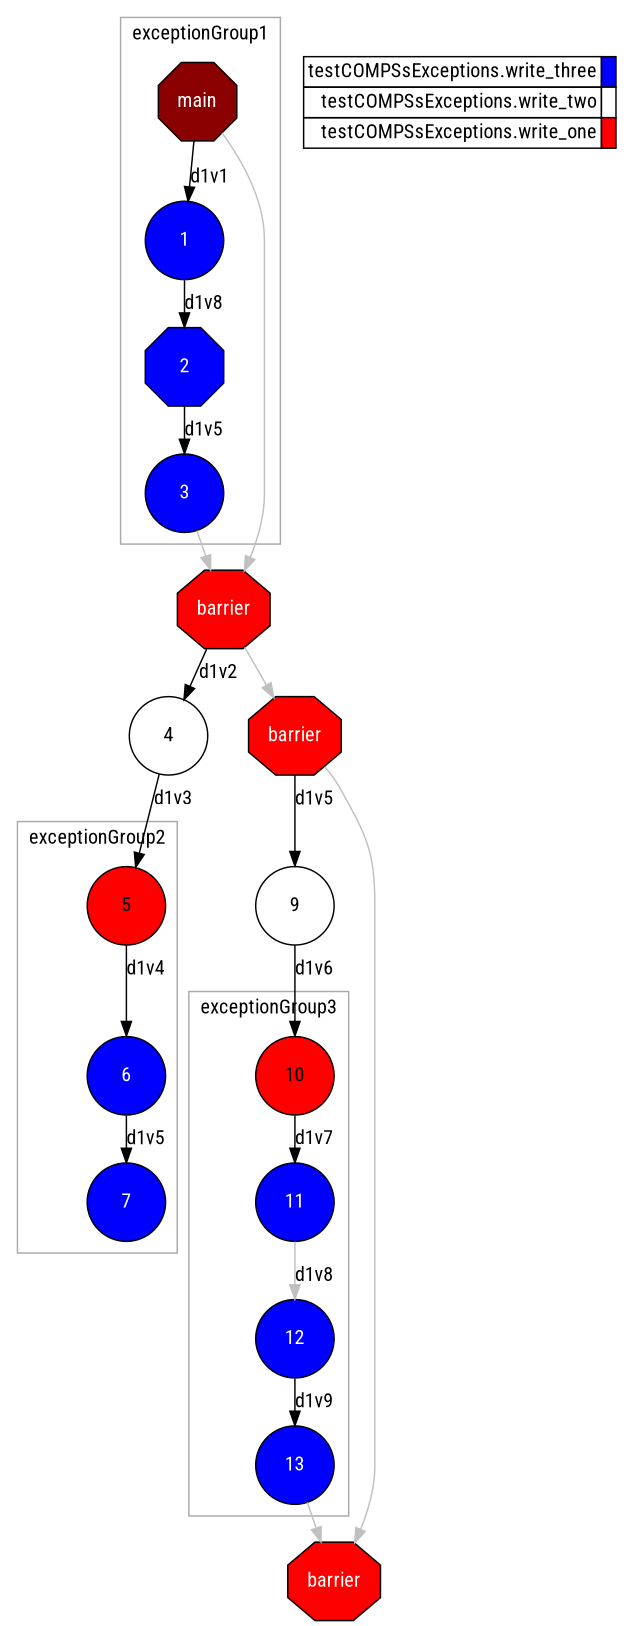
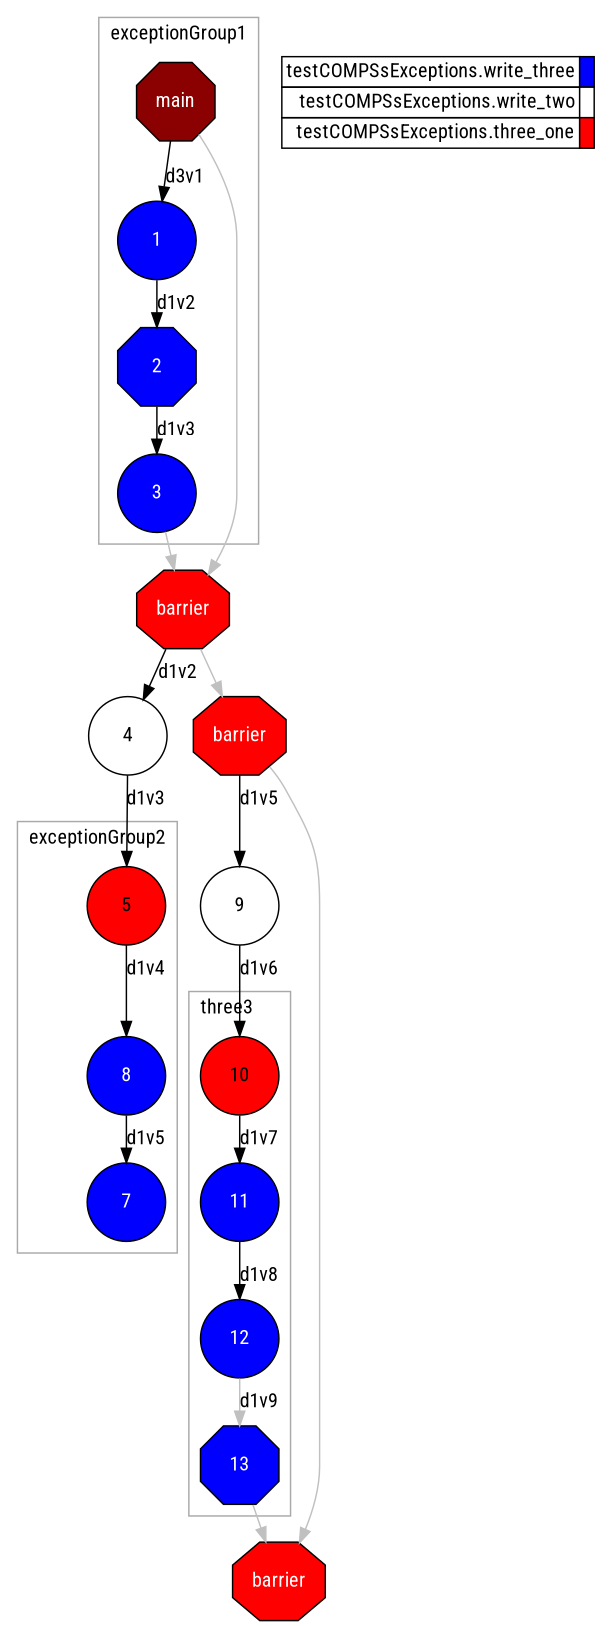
node "testCOMPSsExceptions.write_three": text "testCOMPSsExceptions.write_one" -> "testCOMPSsExceptions.three_one"
edge "main" -> "1": label "d1v1" -> "d3v1"
edge "1" -> "2": label "d1v8" -> "d1v2"
edge "2" -> "3": label "d1v5" -> "d1v3"
cluster "exceptionGroup3": label "exceptionGroup3" -> "three3"
node "6": label "6" -> "8"
edge "11" -> "12": color grey -> black
edge "12" -> "13": color black -> grey
node "13": shape circle -> octagon
